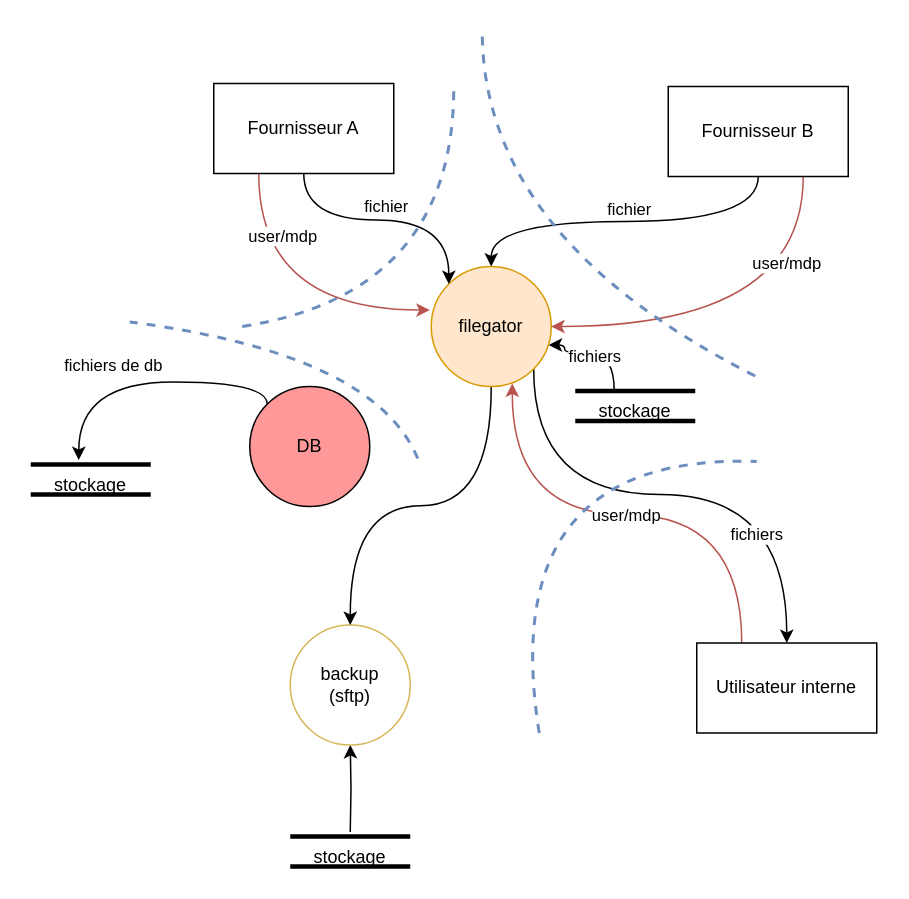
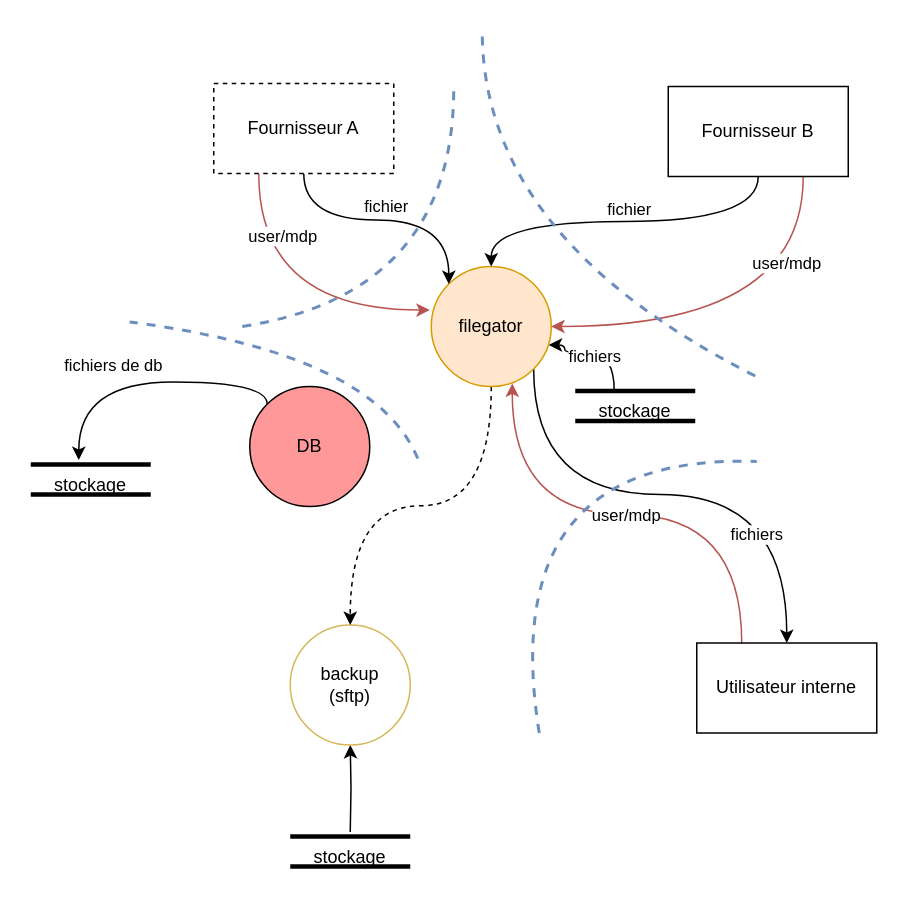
node "Fournisseur A": style solid -> dashed
edge "filegator" -> "backup (sftp)": style solid -> dashed
